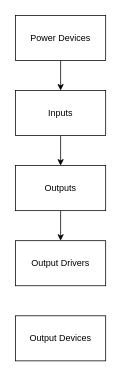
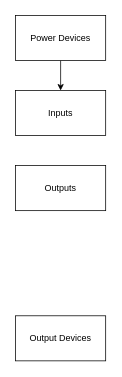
edge "Inputs" -> "Outputs": removed
edge "Outputs" -> "Output Drivers": removed
node "Output Drivers": removed
